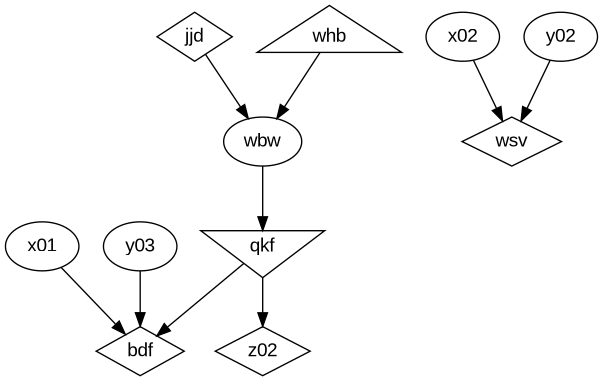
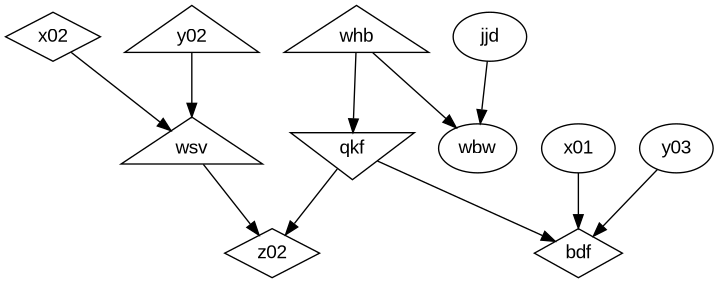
node "jjd": shape diamond -> ellipse
node "x02": shape ellipse -> diamond
node "y02": shape ellipse -> triangle
node "wsv": shape diamond -> triangle
edge "wbw" -> "qkf": now "whb" -> "qkf"
edge "wsv" -> "z02": added
